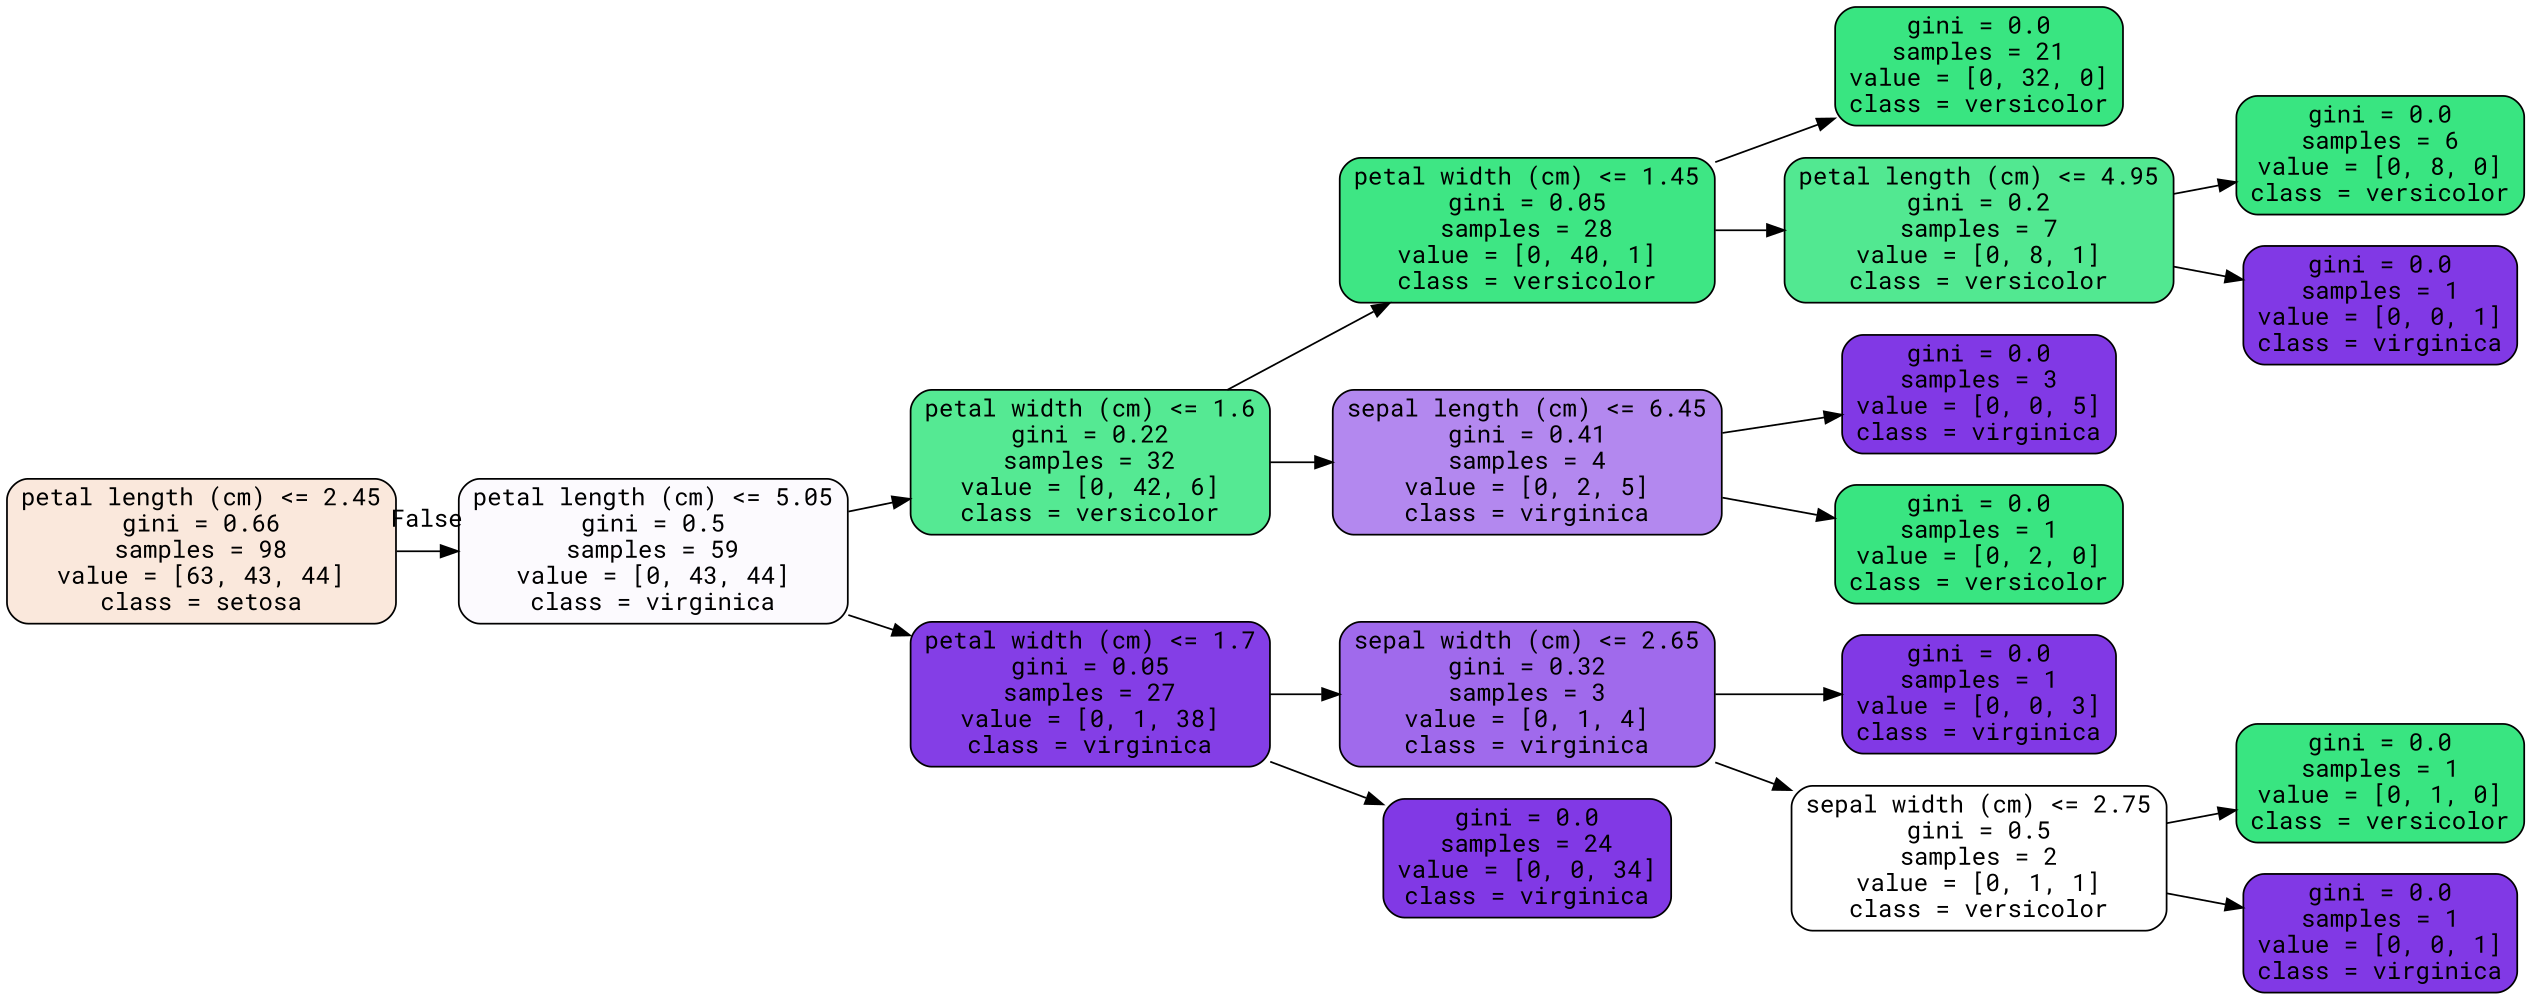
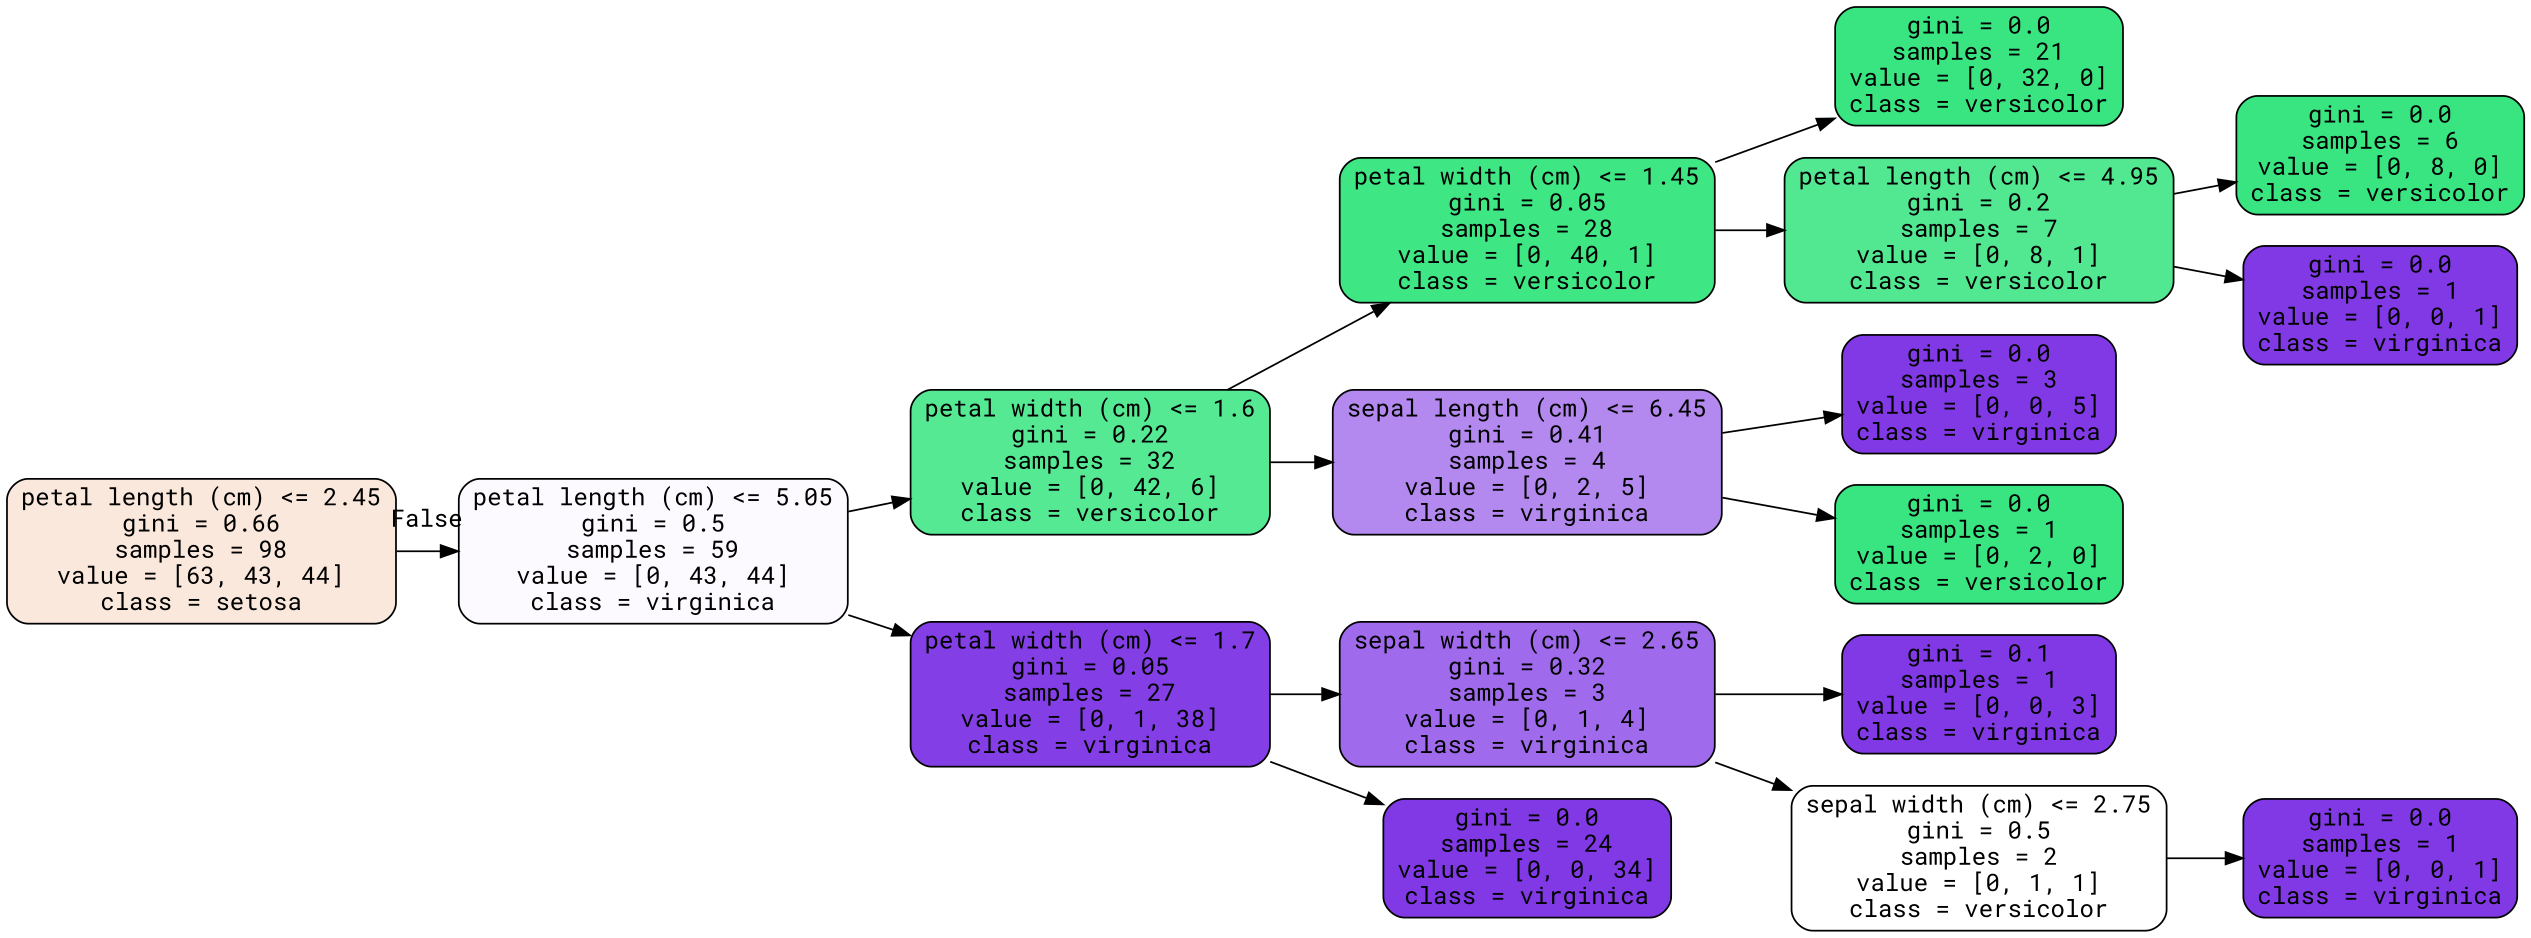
node "gini = 0.0 samples = 1 value = [0, 0, 3] class = virginica": label "gini = 0.0 samples = 1 value = [0, 0, 3] class = virginica" -> "gini = 0.1 samples = 1 value = [0, 0, 3] class = virginica"
node "gini = 0.0 samples = 1 value = [0, 1, 0] class = versicolor": removed
